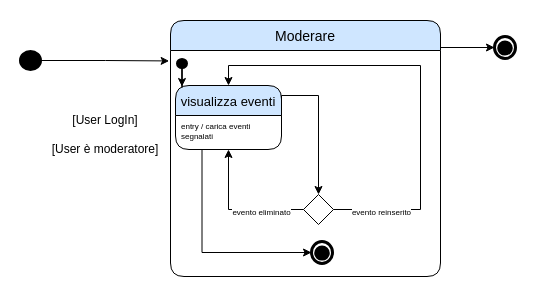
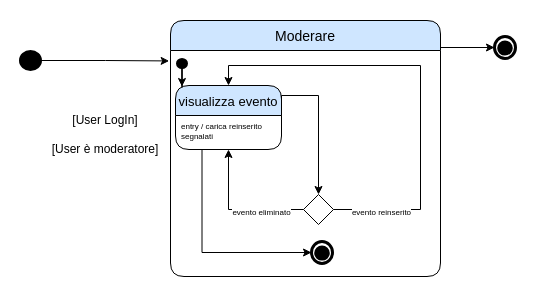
node "visualizza eventi": label "visualizza eventi" -> "visualizza evento"
node "entry / carica eventi segnalati": label "entry / carica eventi segnalati" -> "entry / carica reinserito segnalati"
